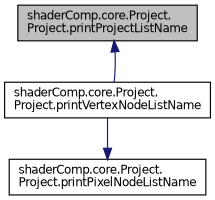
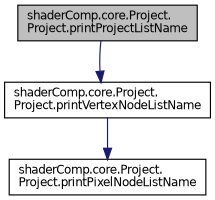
edge "shaderComp.core.Project. Project.printVertexNodeListName" -> "shaderComp.core.Project. Project.printProjectListName": reversed
